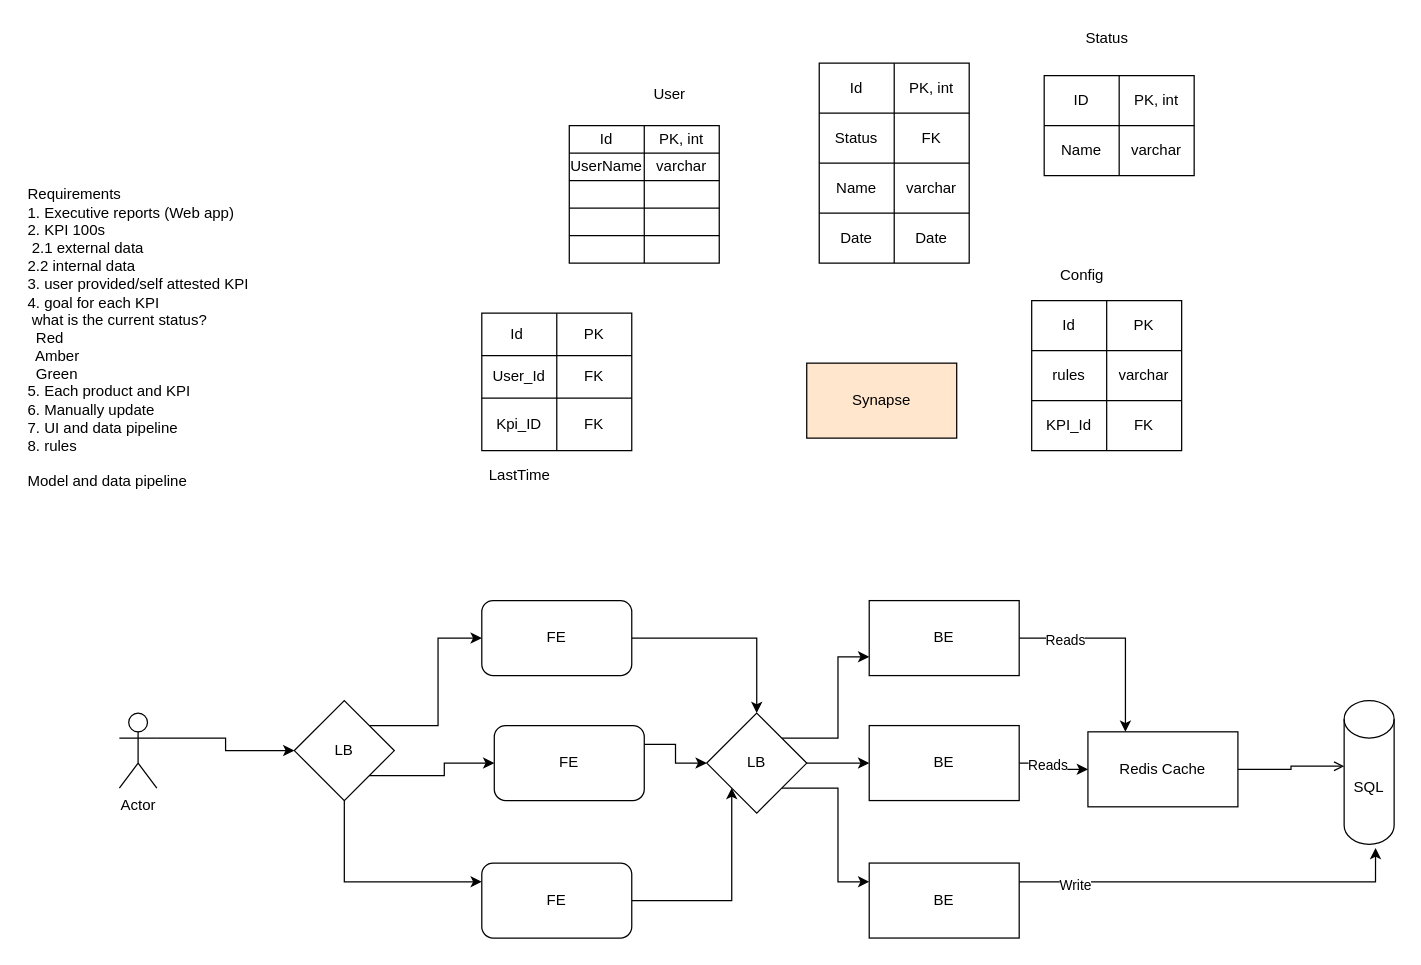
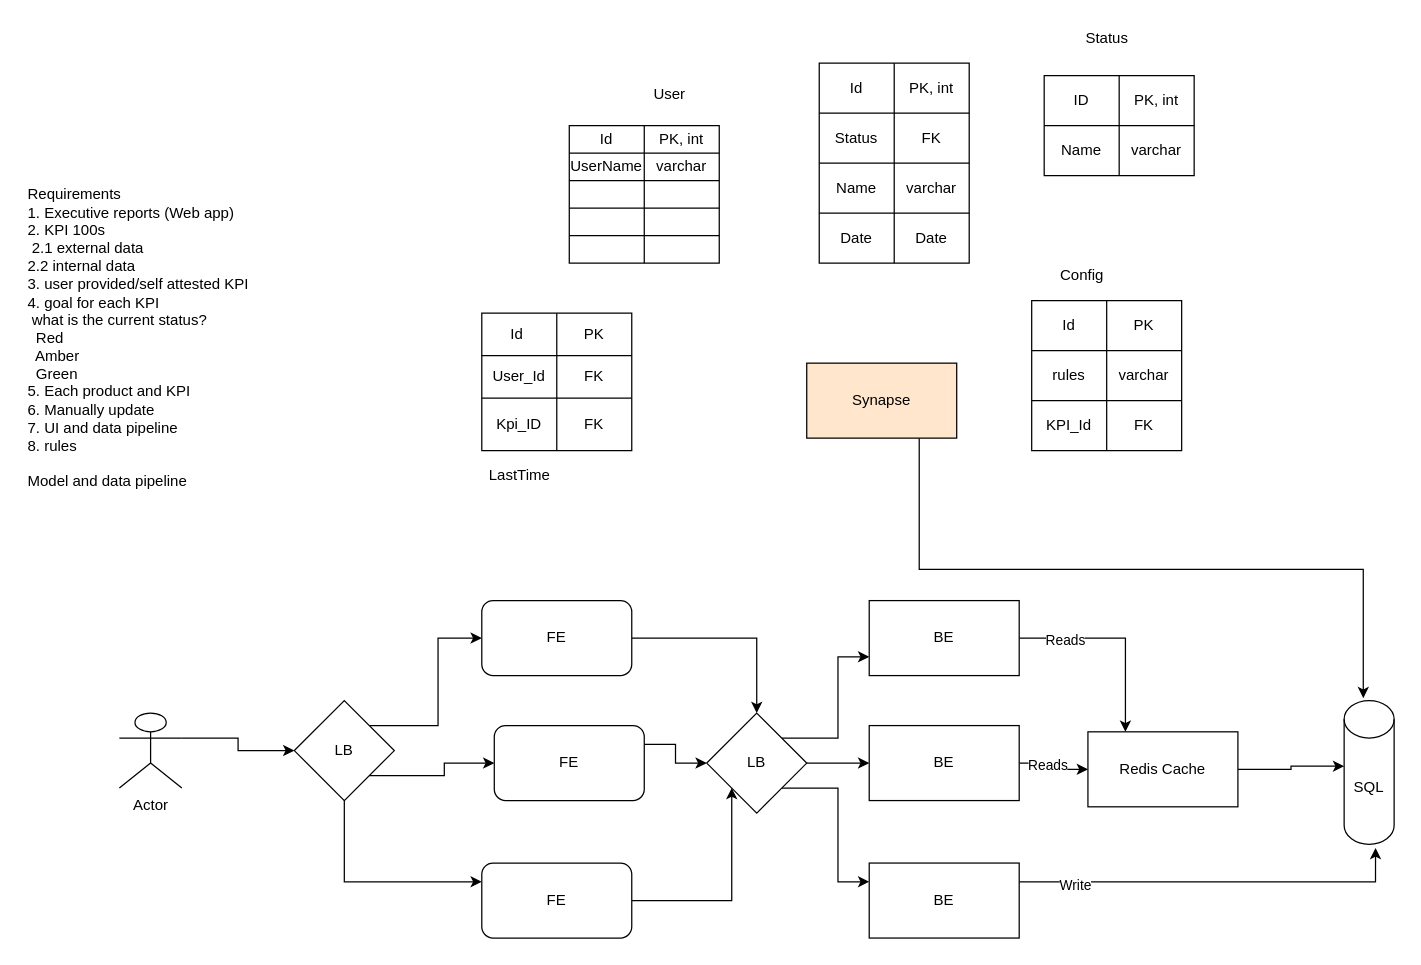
edge "Synapse" -> "SQL": added
node "Actor": size 38x75 -> 63x75
edge "Redis Cache" -> "SQL": arrowhead open -> classic
